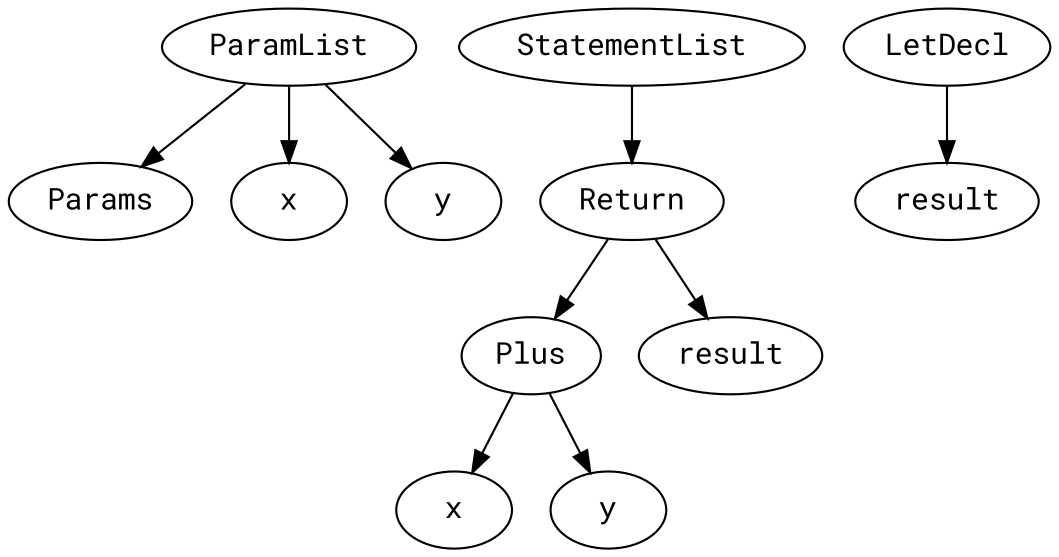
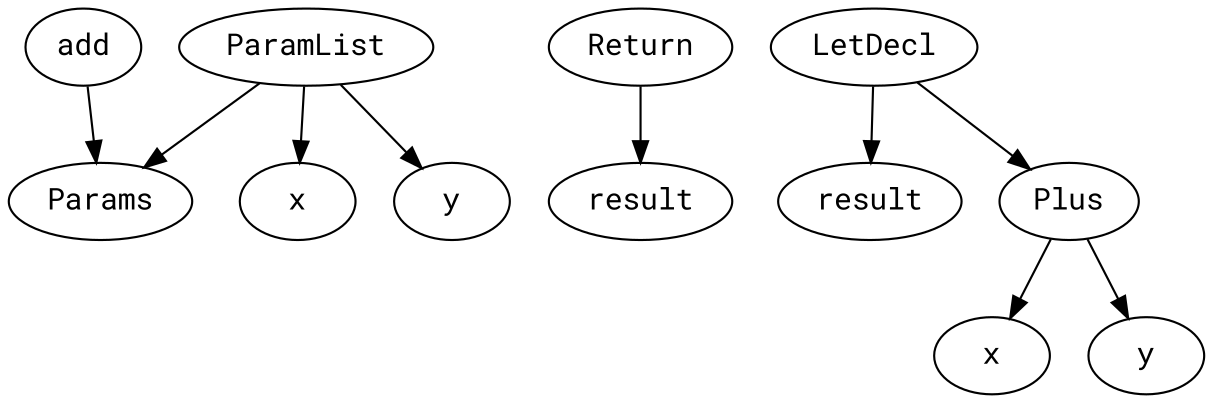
node "add": added
node "StatementList": removed
edge "Return" -> "Plus": now "LetDecl" -> "Plus"
